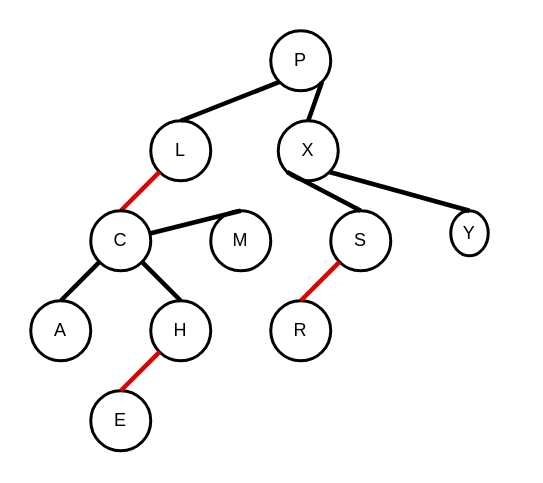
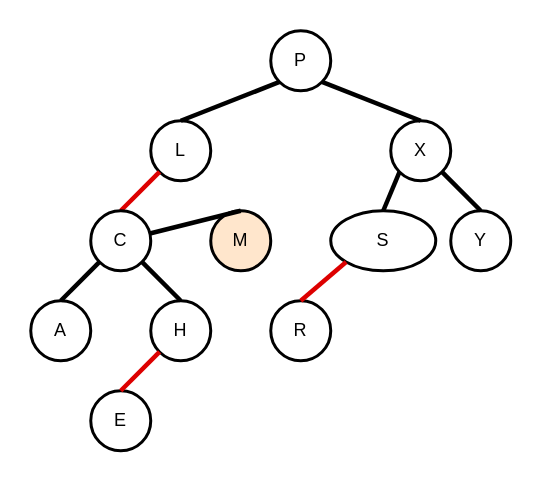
node "X": moved (308, 151) -> (421, 151)
node "Y": size 38x45 -> 60x60
node "M": fillcolor #ffffff -> #ffe6cc
node "S": size 60x60 -> 105x60
